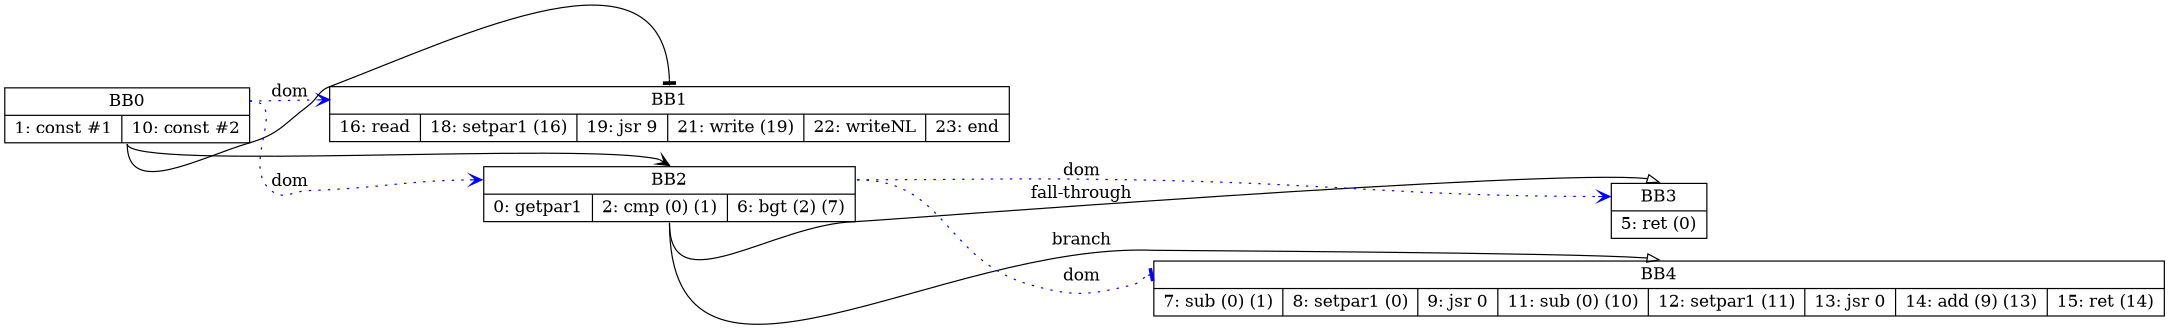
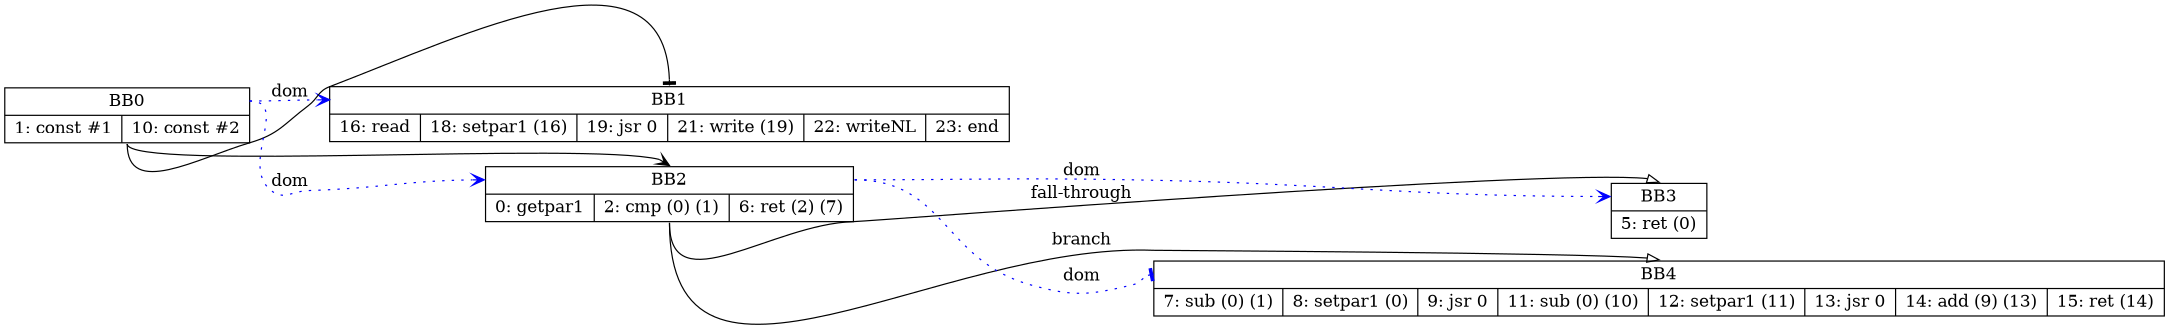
node "BB1": text "19: jsr 9" -> "19: jsr 0"
node "BB2": text "6: bgt (2) (7)" -> "6: ret (2) (7)"
